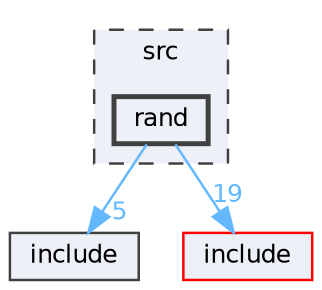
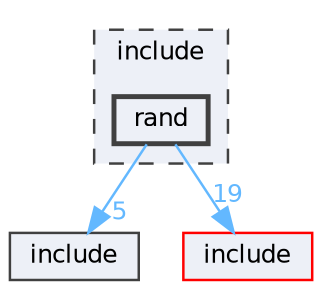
cluster "src": label "src" -> "include"
